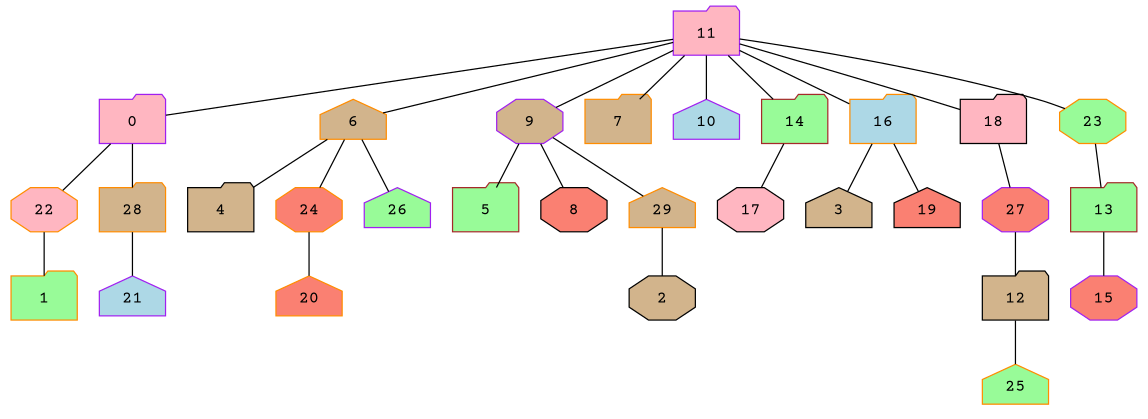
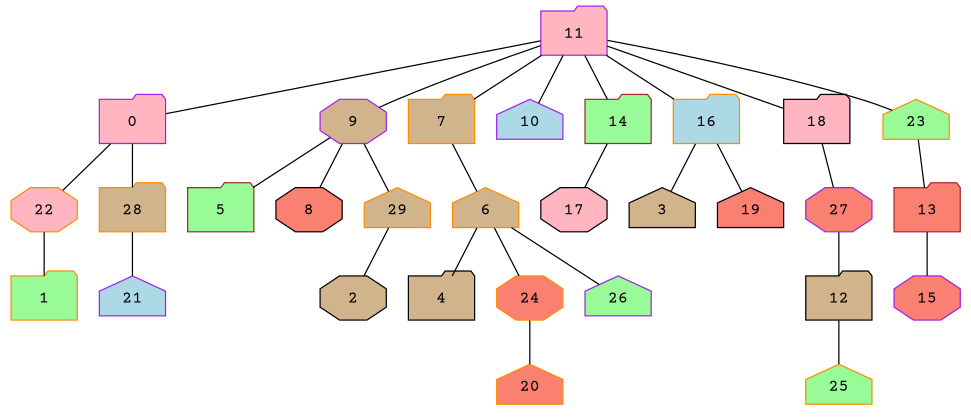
edge "11" -- "6": now "7" -- "6"
node "23": shape octagon -> house
node "13": fillcolor palegreen -> salmon
